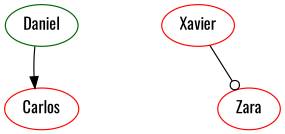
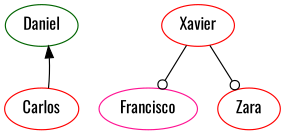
edge "Daniel" -> "Carlos": reversed
node "Francisco": added
